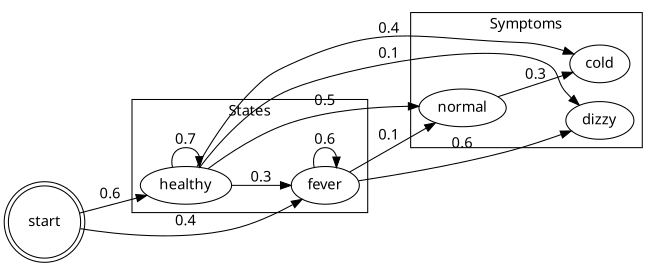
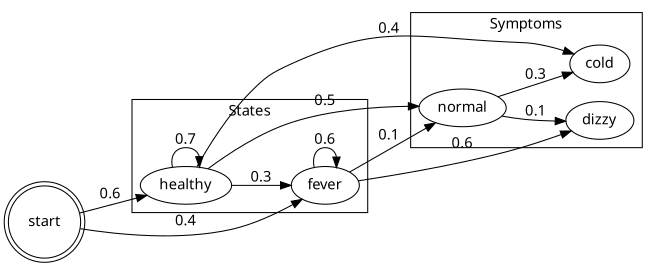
edge "healthy" -> "dizzy": now "normal" -> "dizzy"
